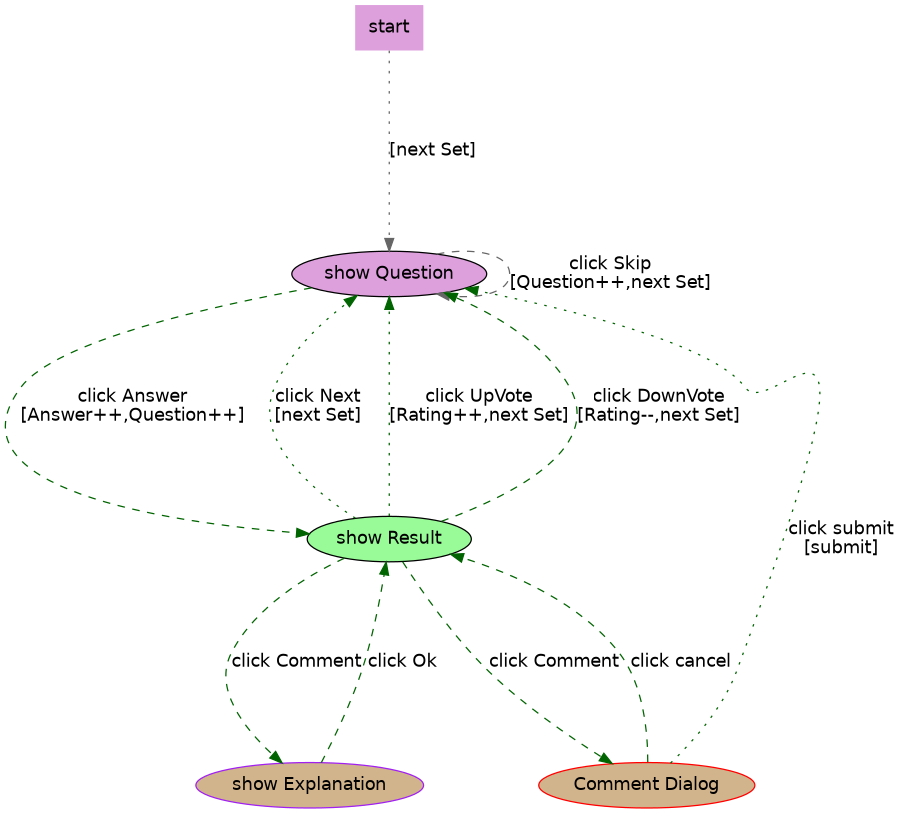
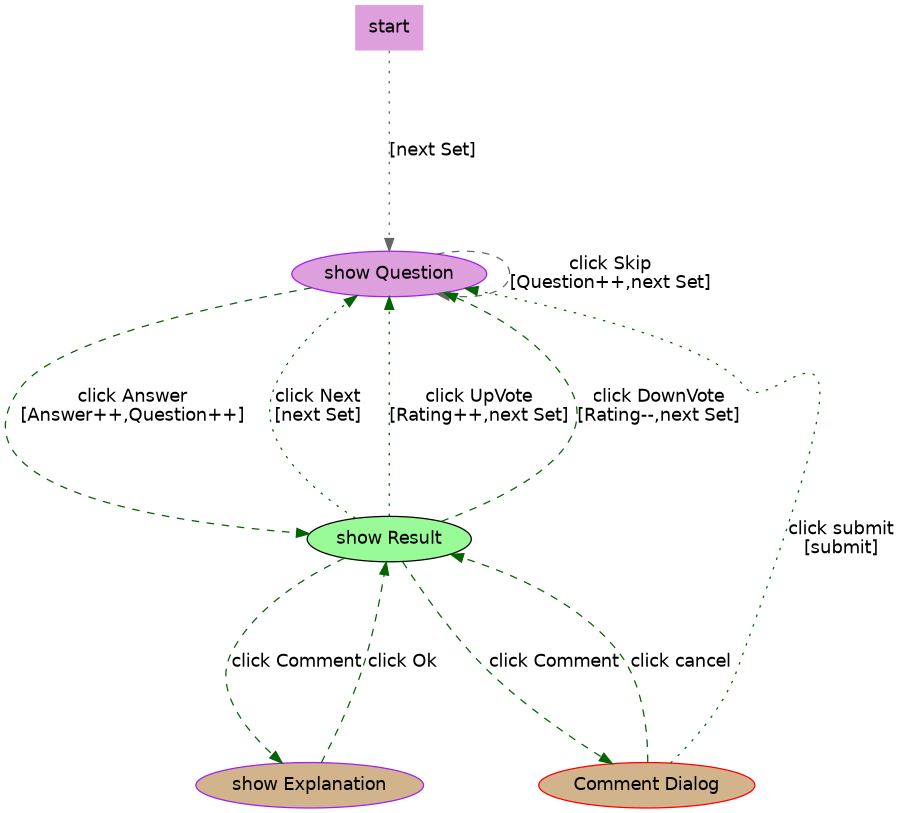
node "show Question": color black -> purple
